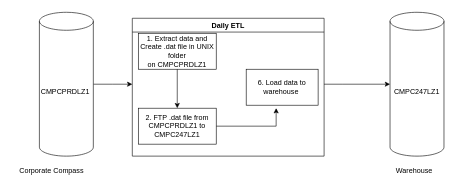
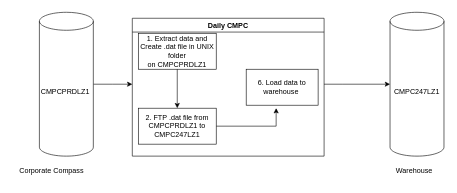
node "Daily ETL": label "Daily ETL" -> "Daily CMPC"
